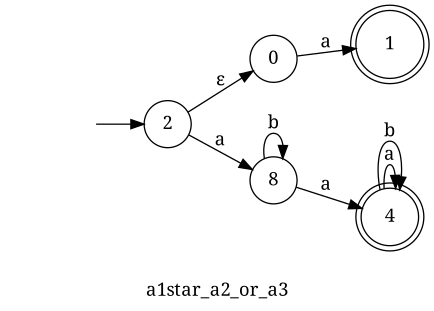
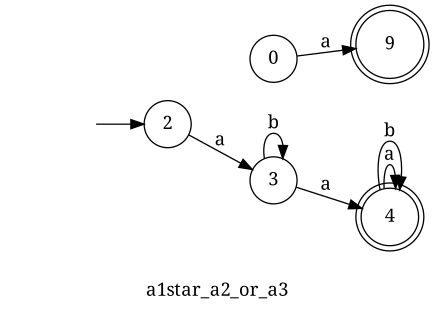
node "1": label "1" -> "9"
edge "2" -> "0": removed, label "ε"
node "8": label "8" -> "3"
